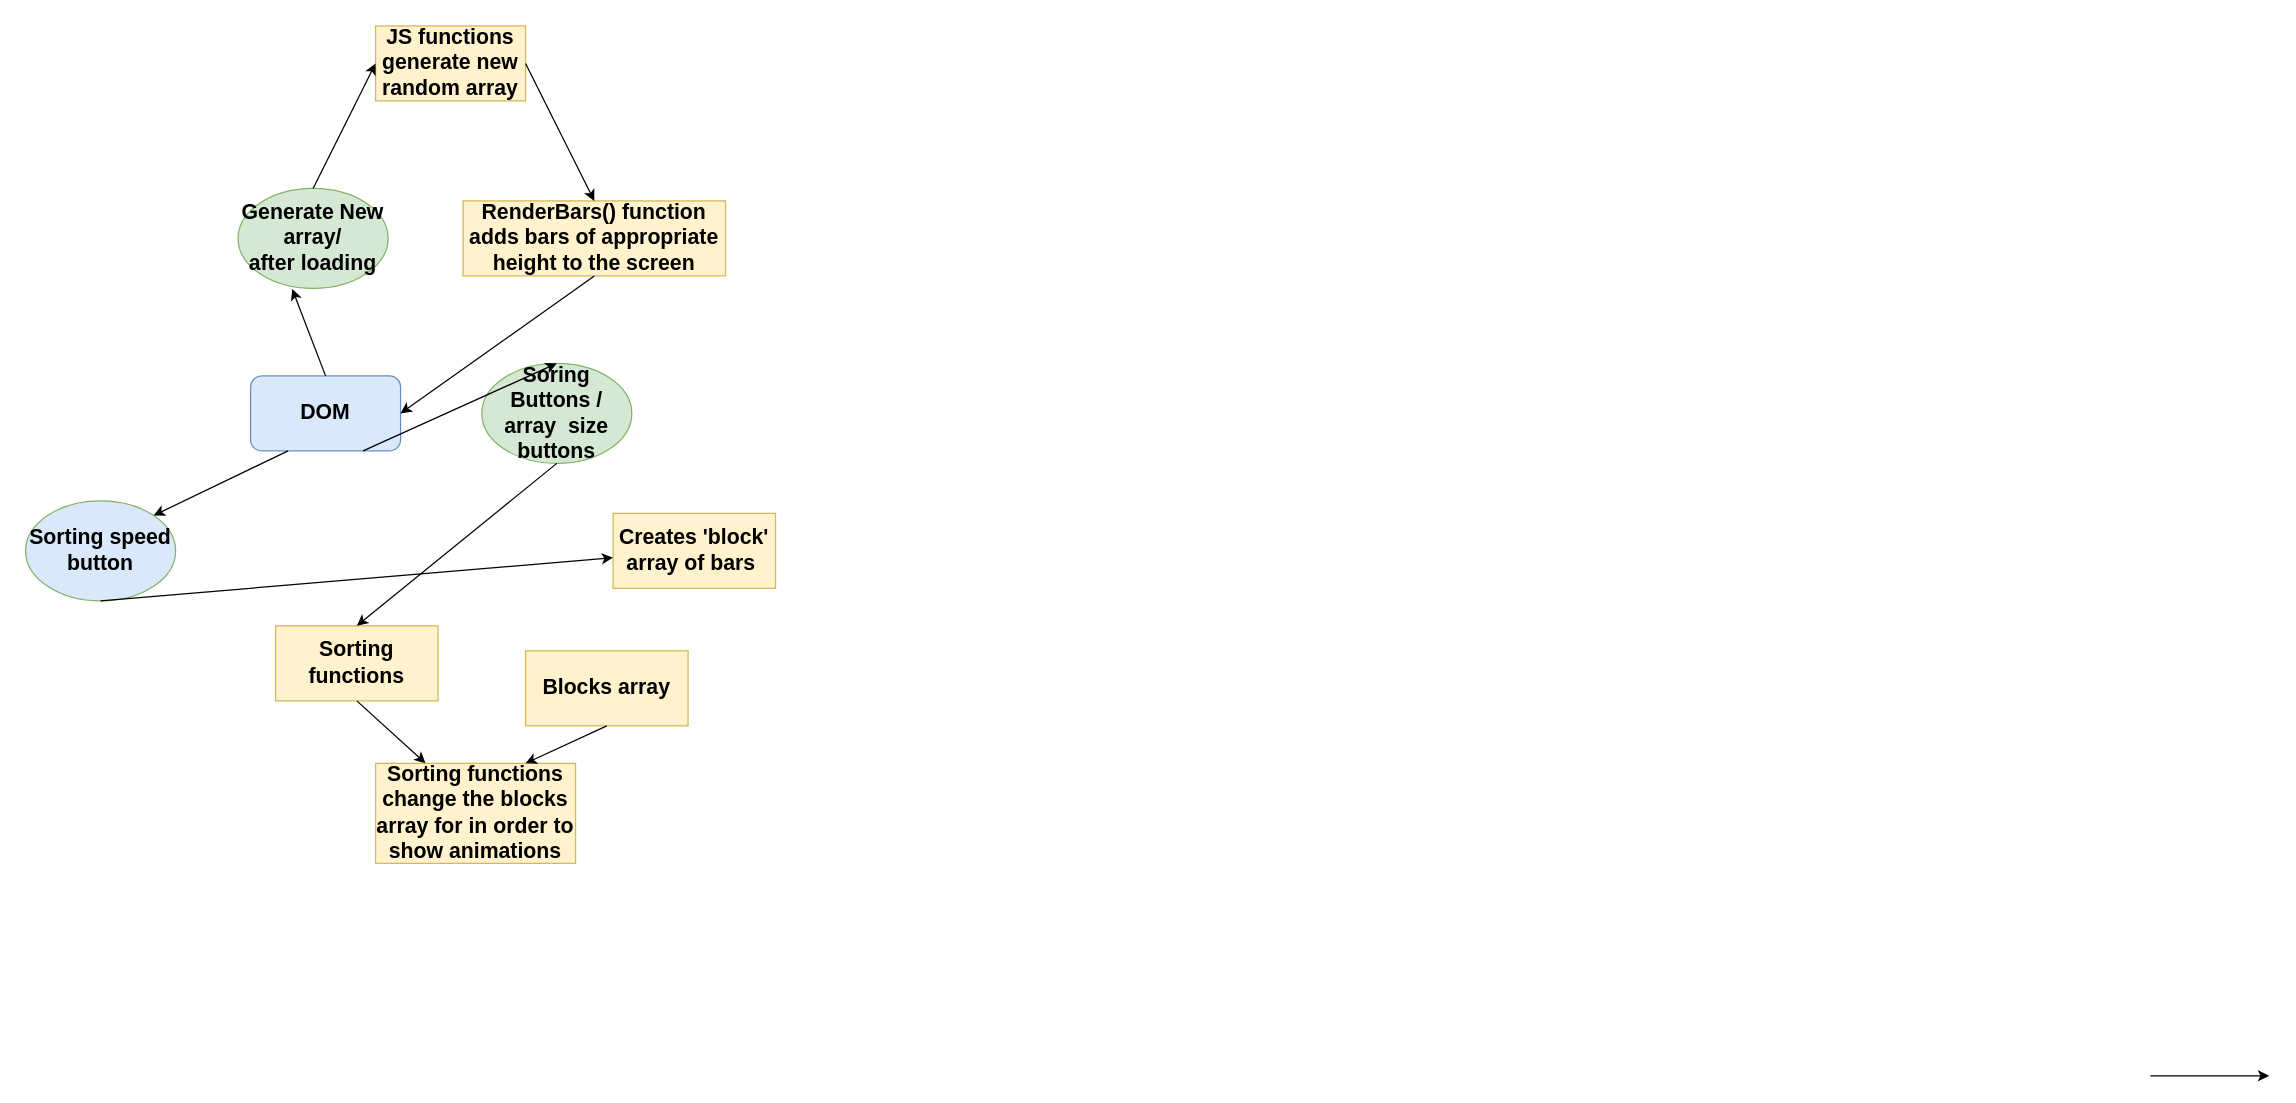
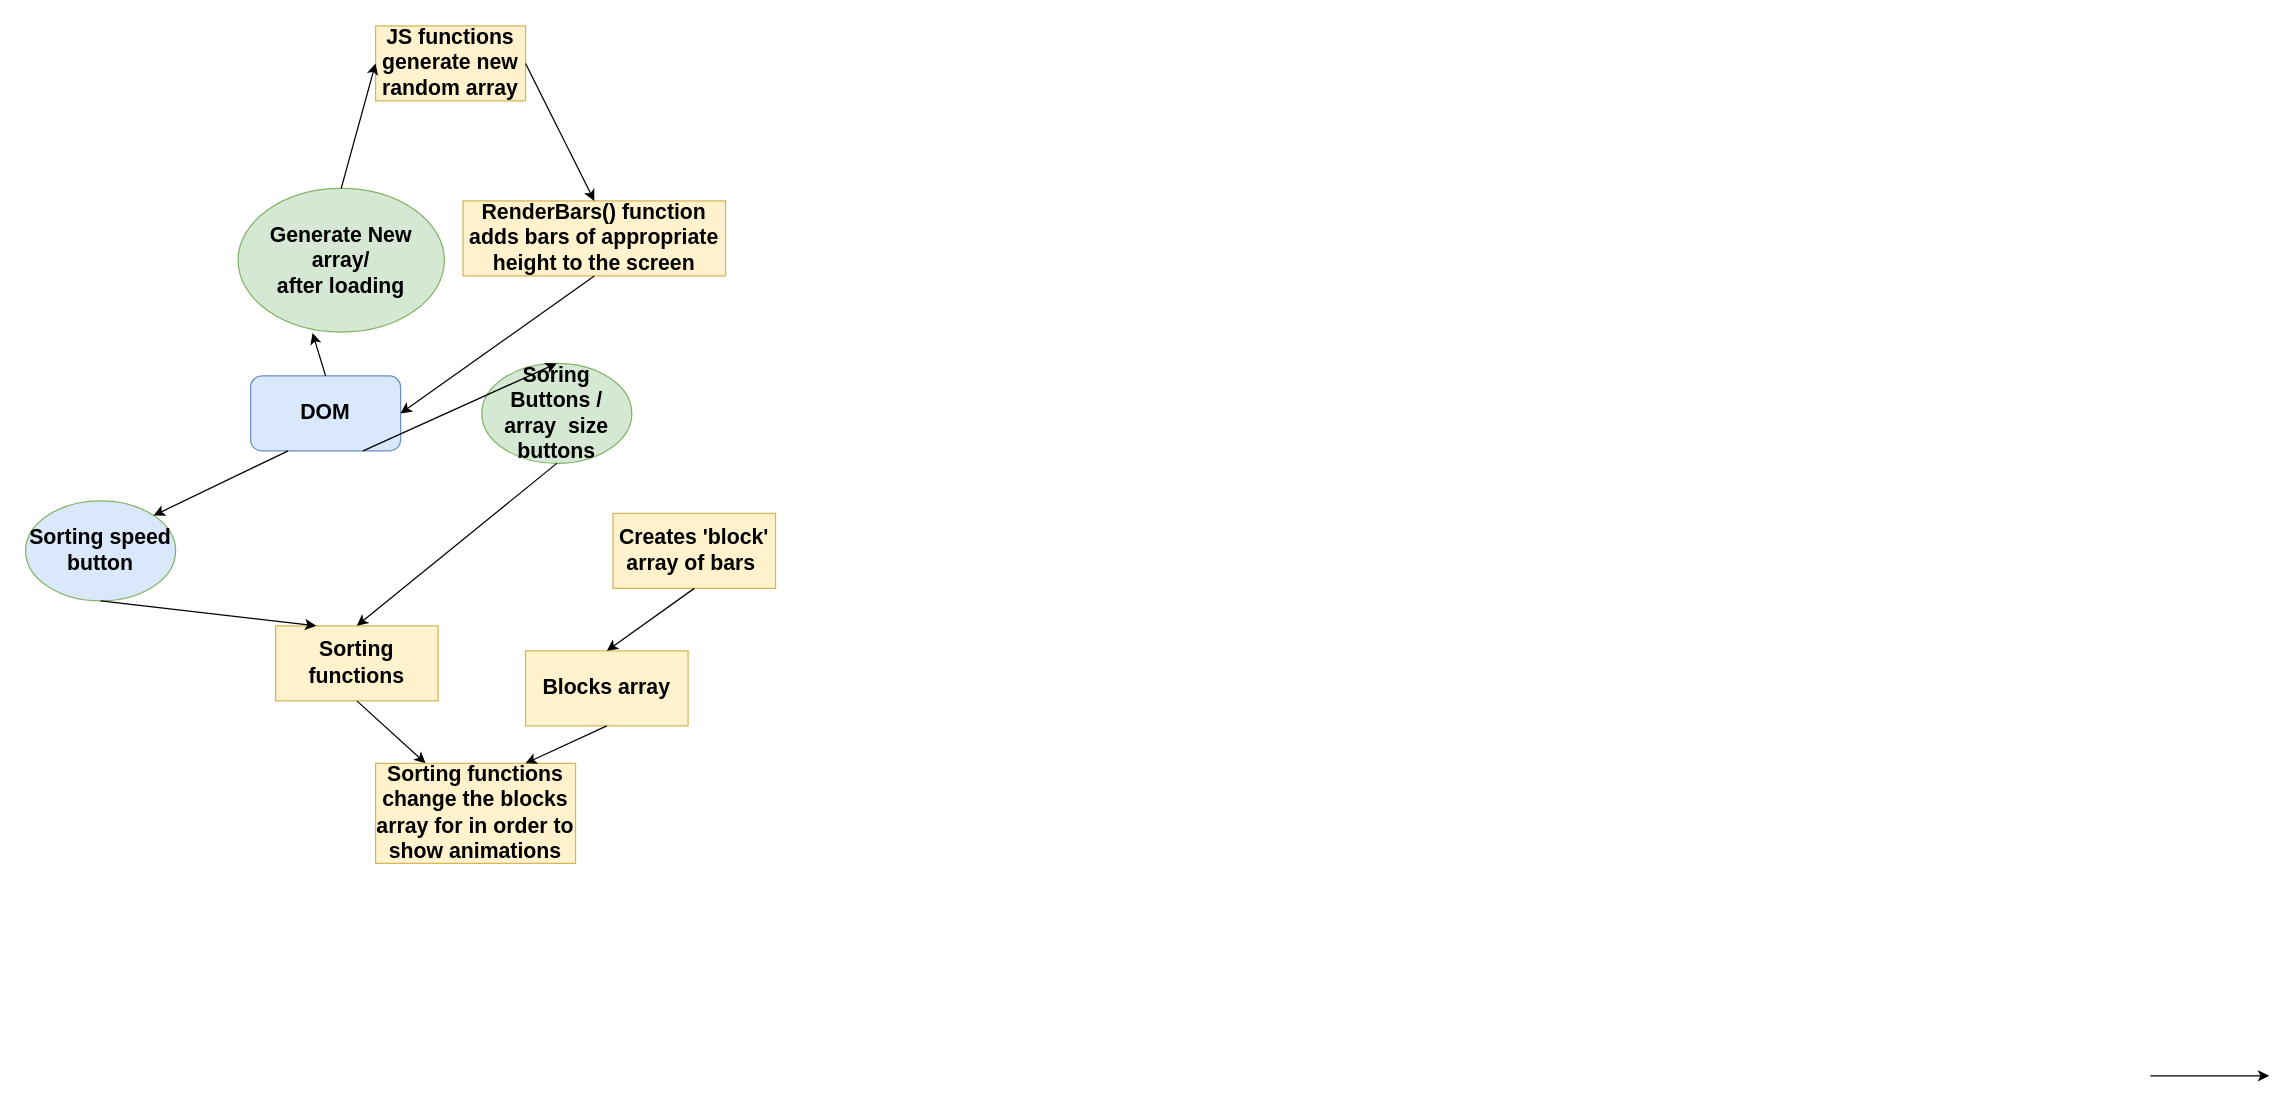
node "Generate New array/after loading": size 150x100 -> 206x144
edge "Sorting speed button" -> "Creates 'block' array of bars": now "Sorting speed button" -> "Sorting functions"
edge "Creates 'block' array of bars" -> "Blocks array": added
